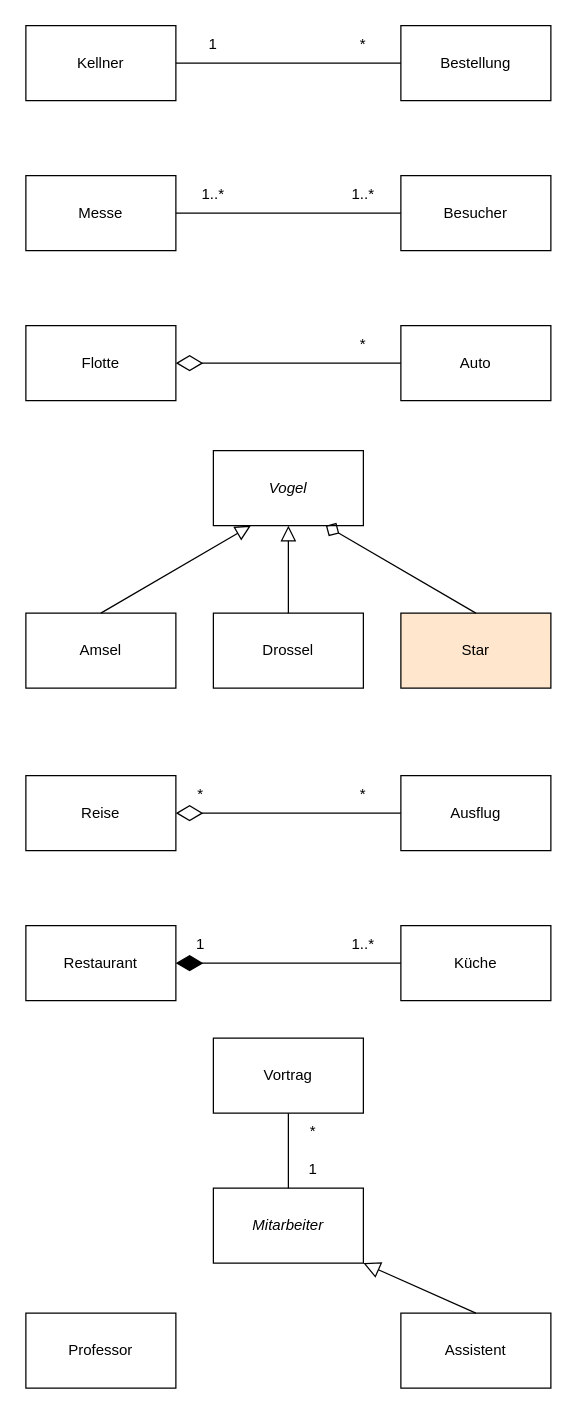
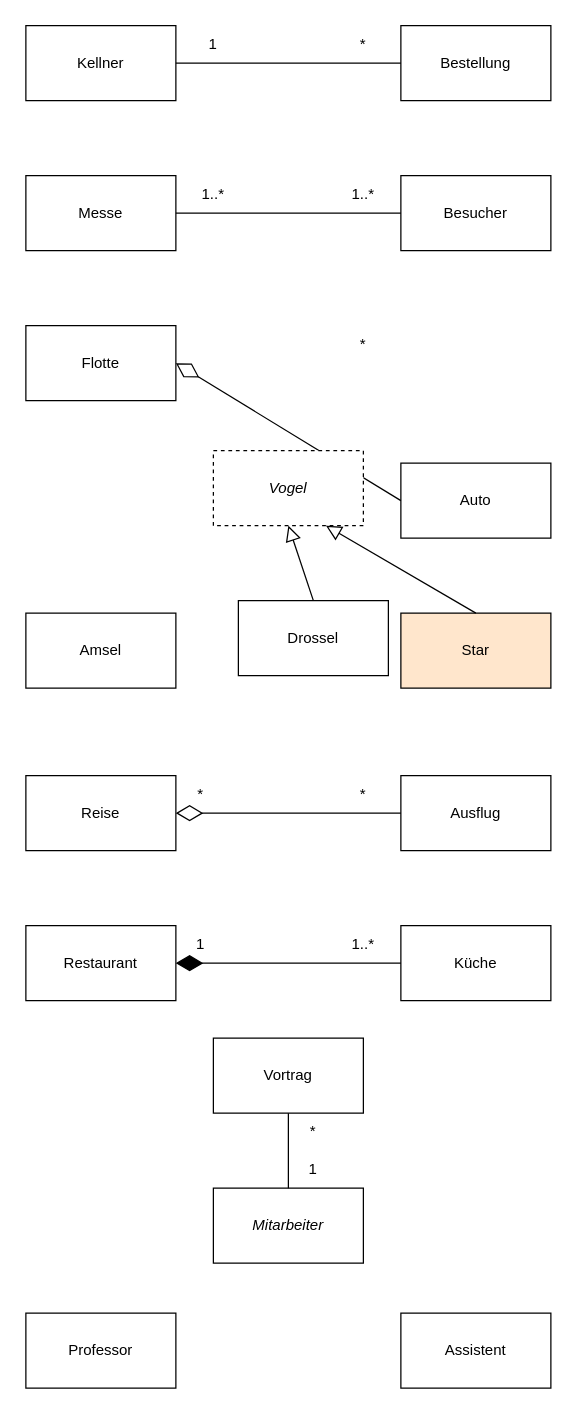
node "Auto": moved (476, 363) -> (476, 501)
node "Vogel": style solid -> dashed
edge "Star" -> "Vogel": arrowhead diamond -> block
edge "Amsel" -> "Vogel": removed
node "Drossel": moved (288, 651) -> (313, 638)
edge "Assistent" -> "Mitarbeiter": removed
